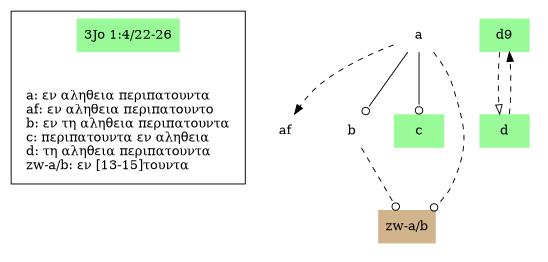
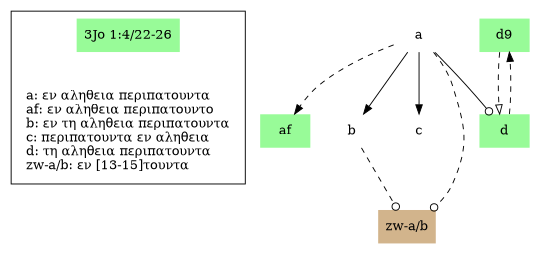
edge "a" -> "c": arrowhead odot -> normal
edge "a" -> "b": arrowhead odot -> normal
edge "a" -> "d": added
node "af": fillcolor white -> palegreen
node "c": fillcolor palegreen -> white
